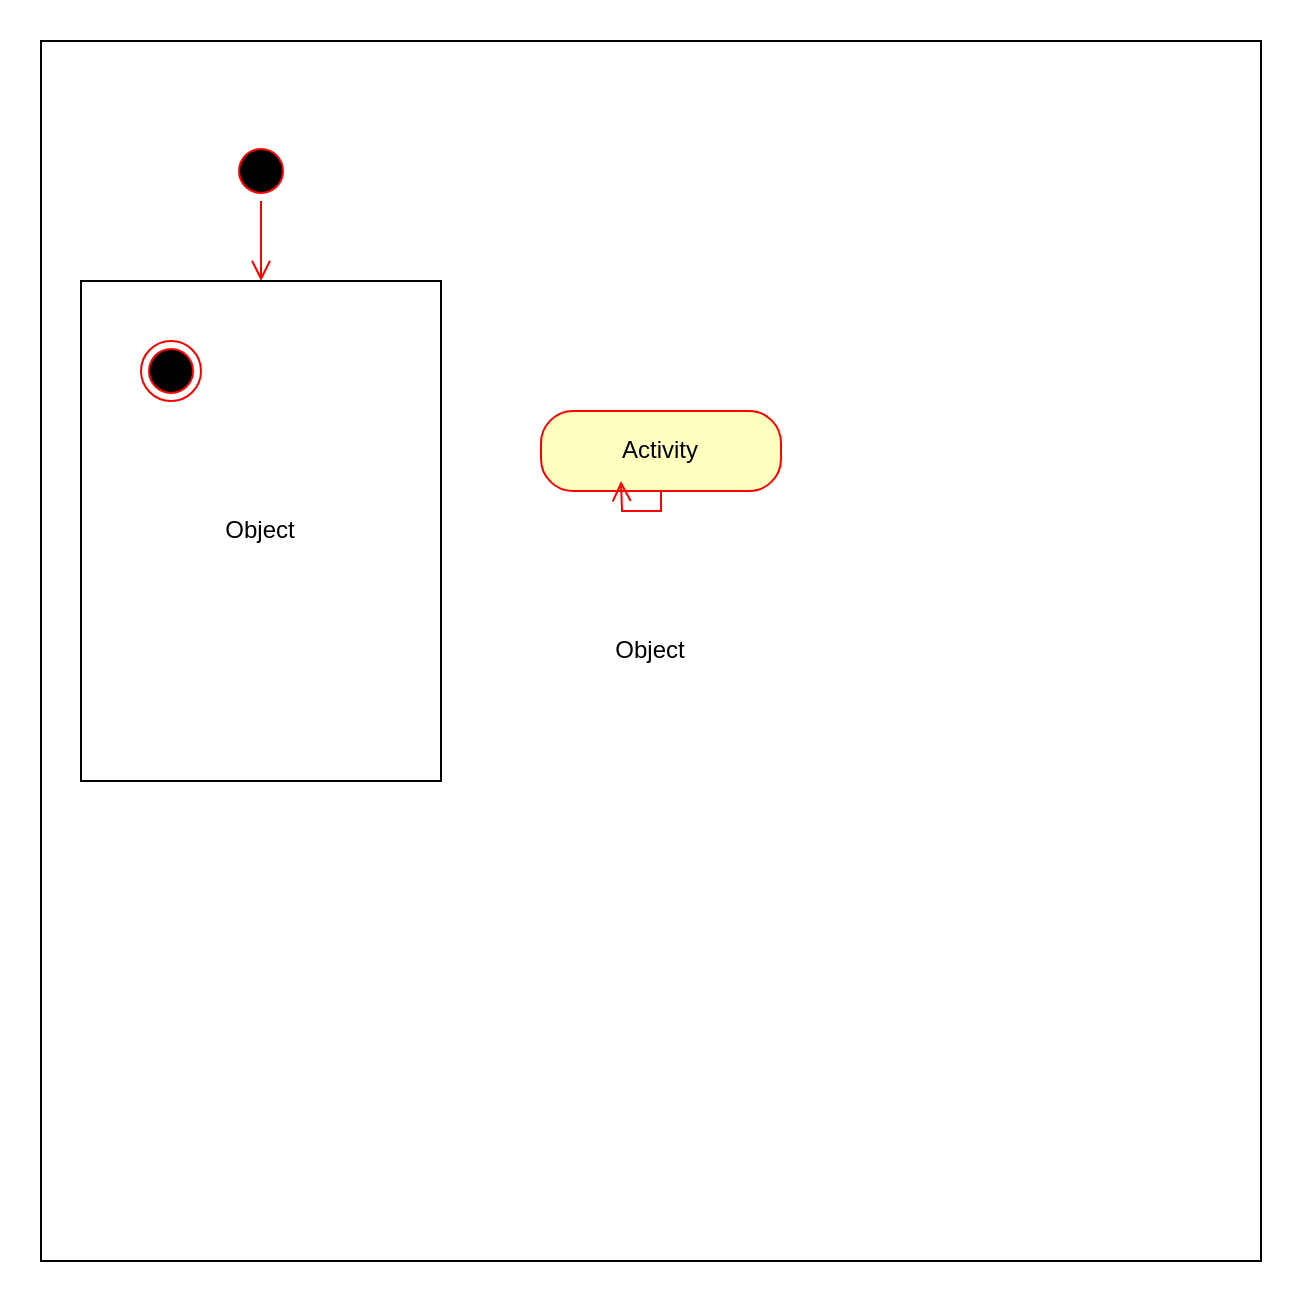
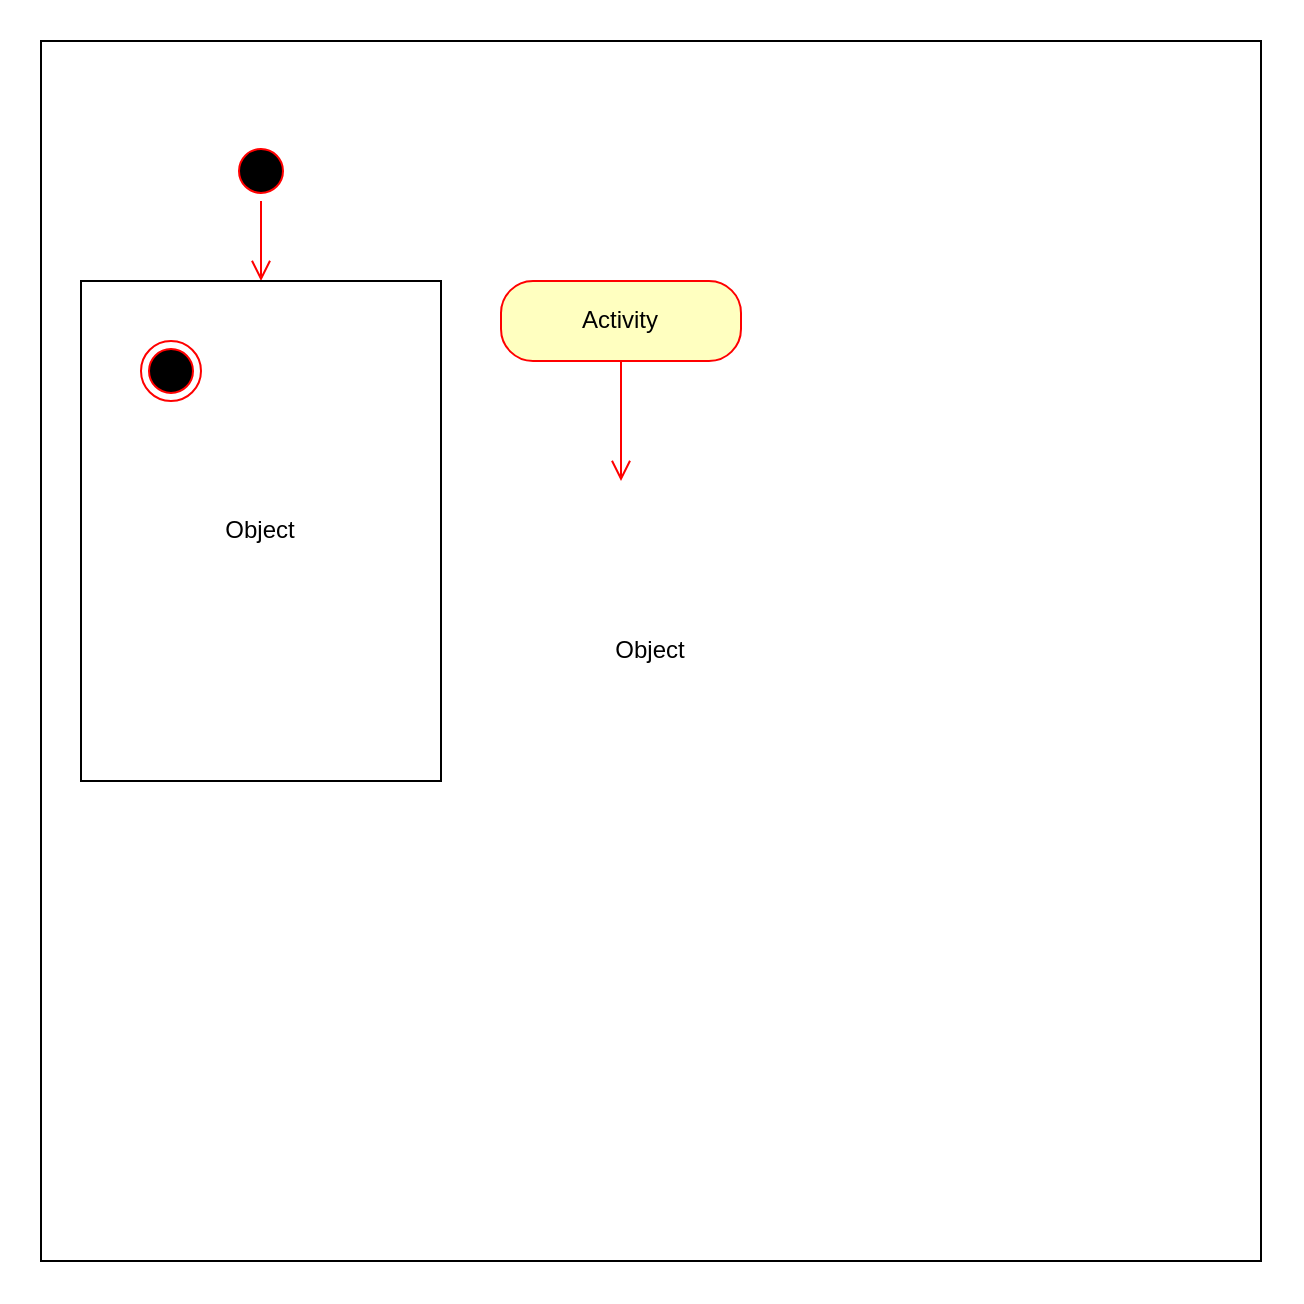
node "Activity": moved (661, 451) -> (621, 321)
